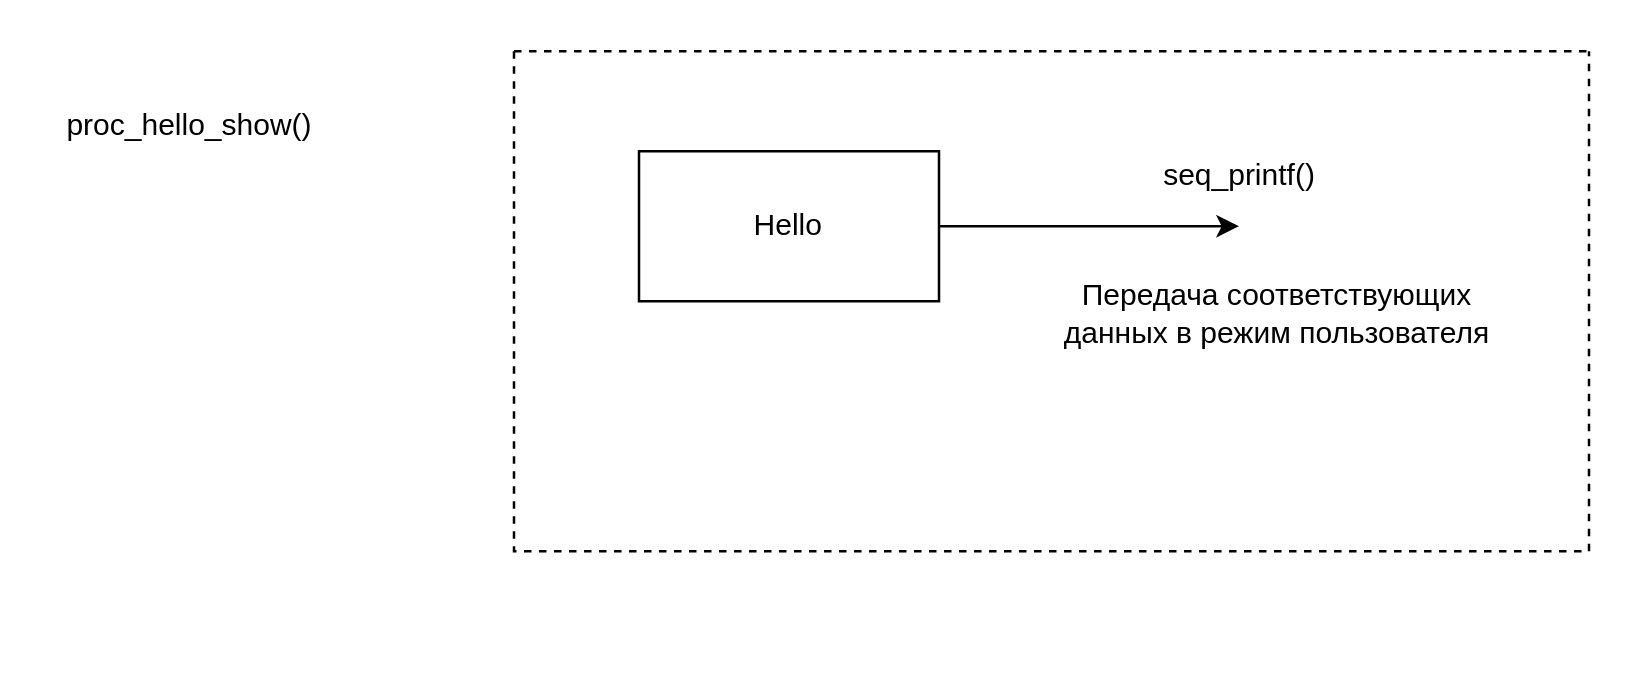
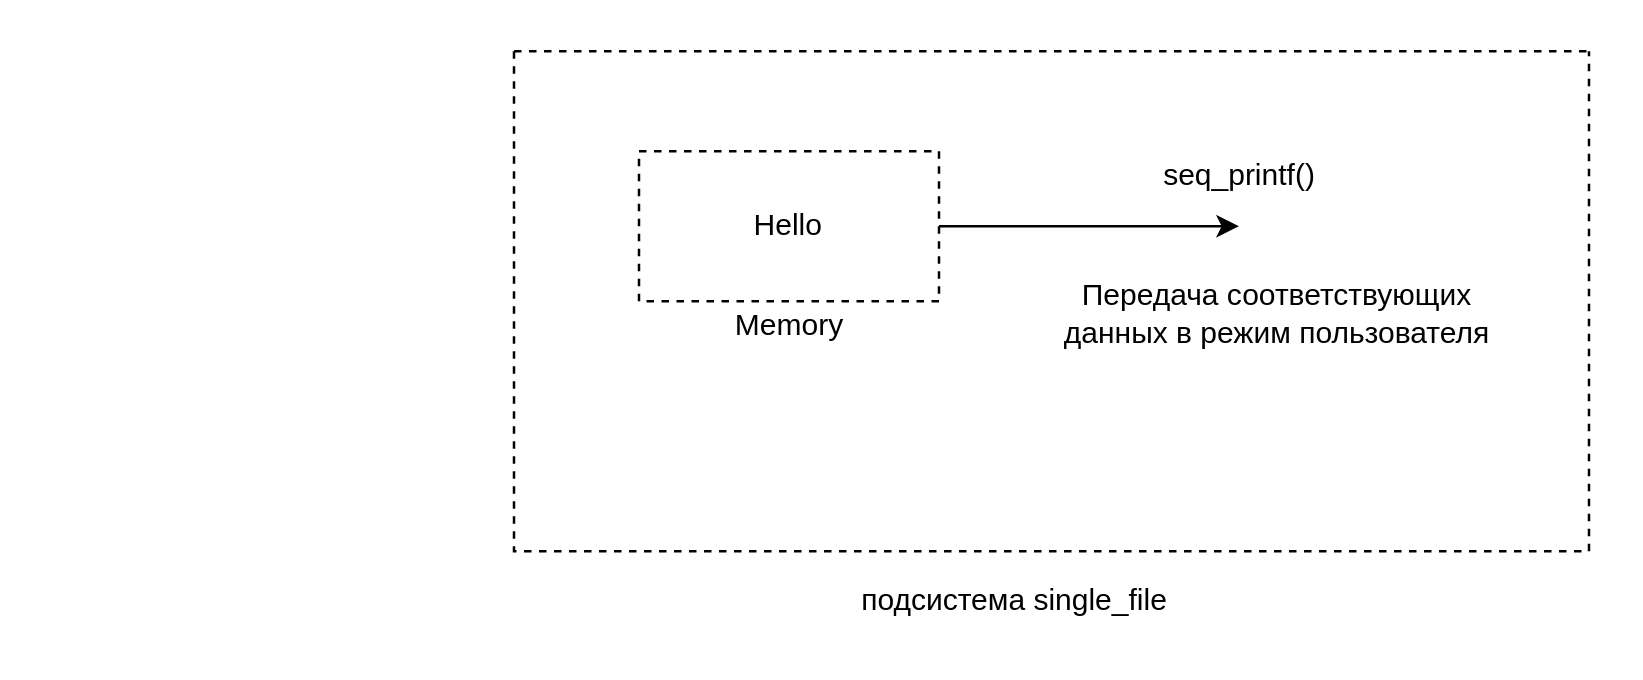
node "proc_hello_show()": removed
node "Hello": style solid -> dashed
node "Memory": added
node "подсистема single_file": added
